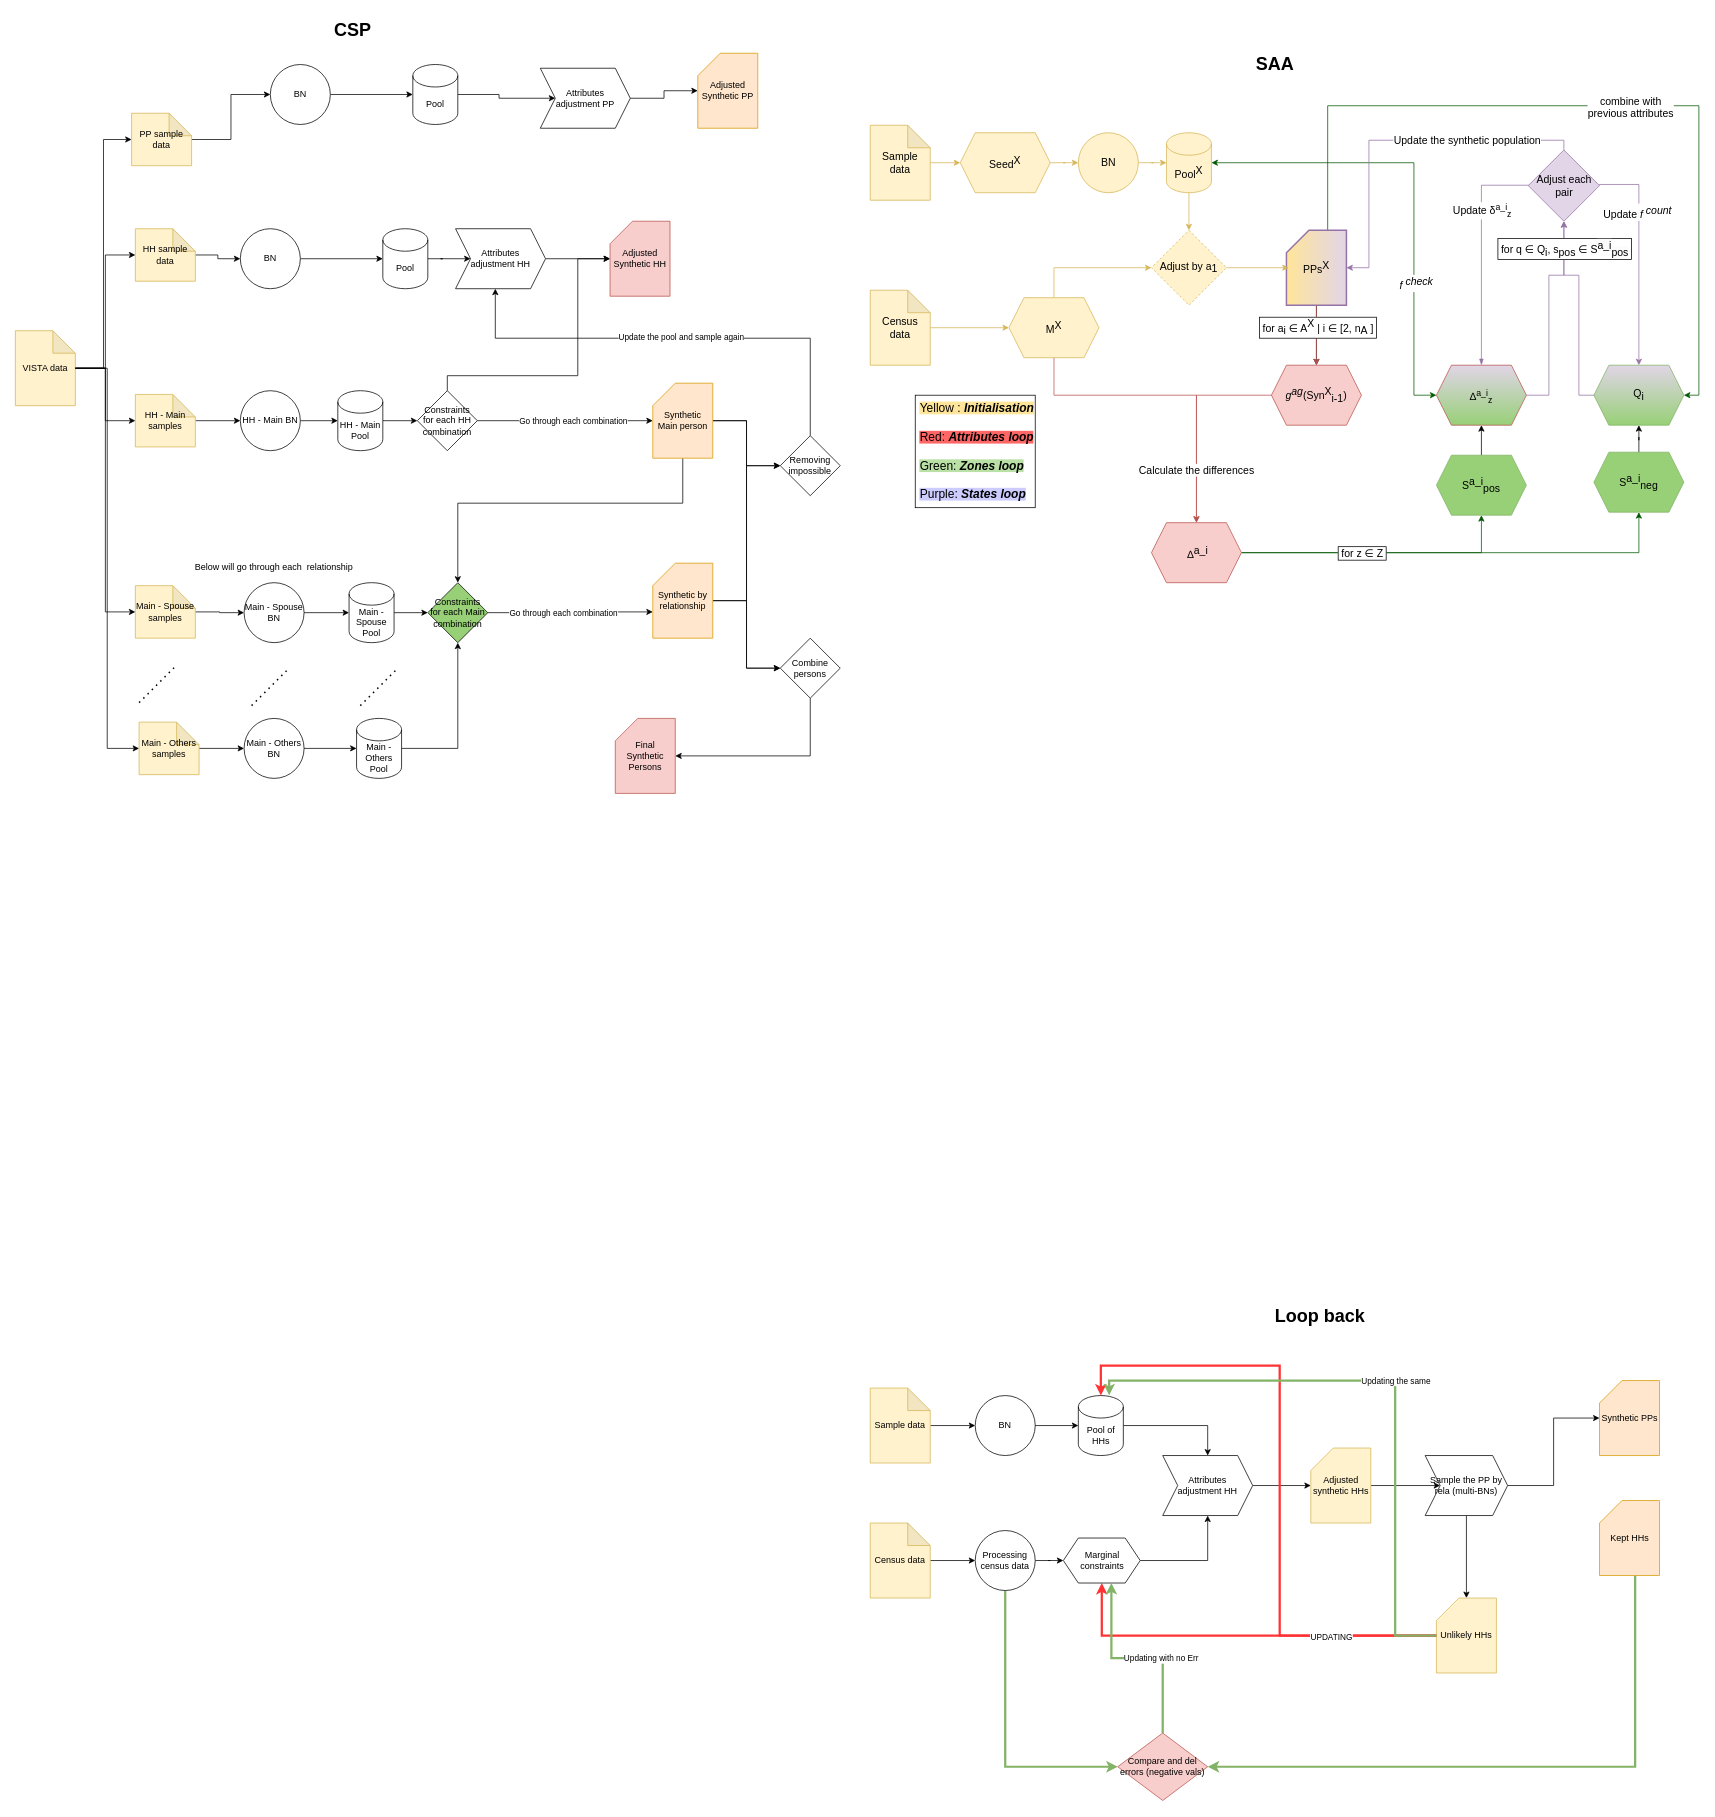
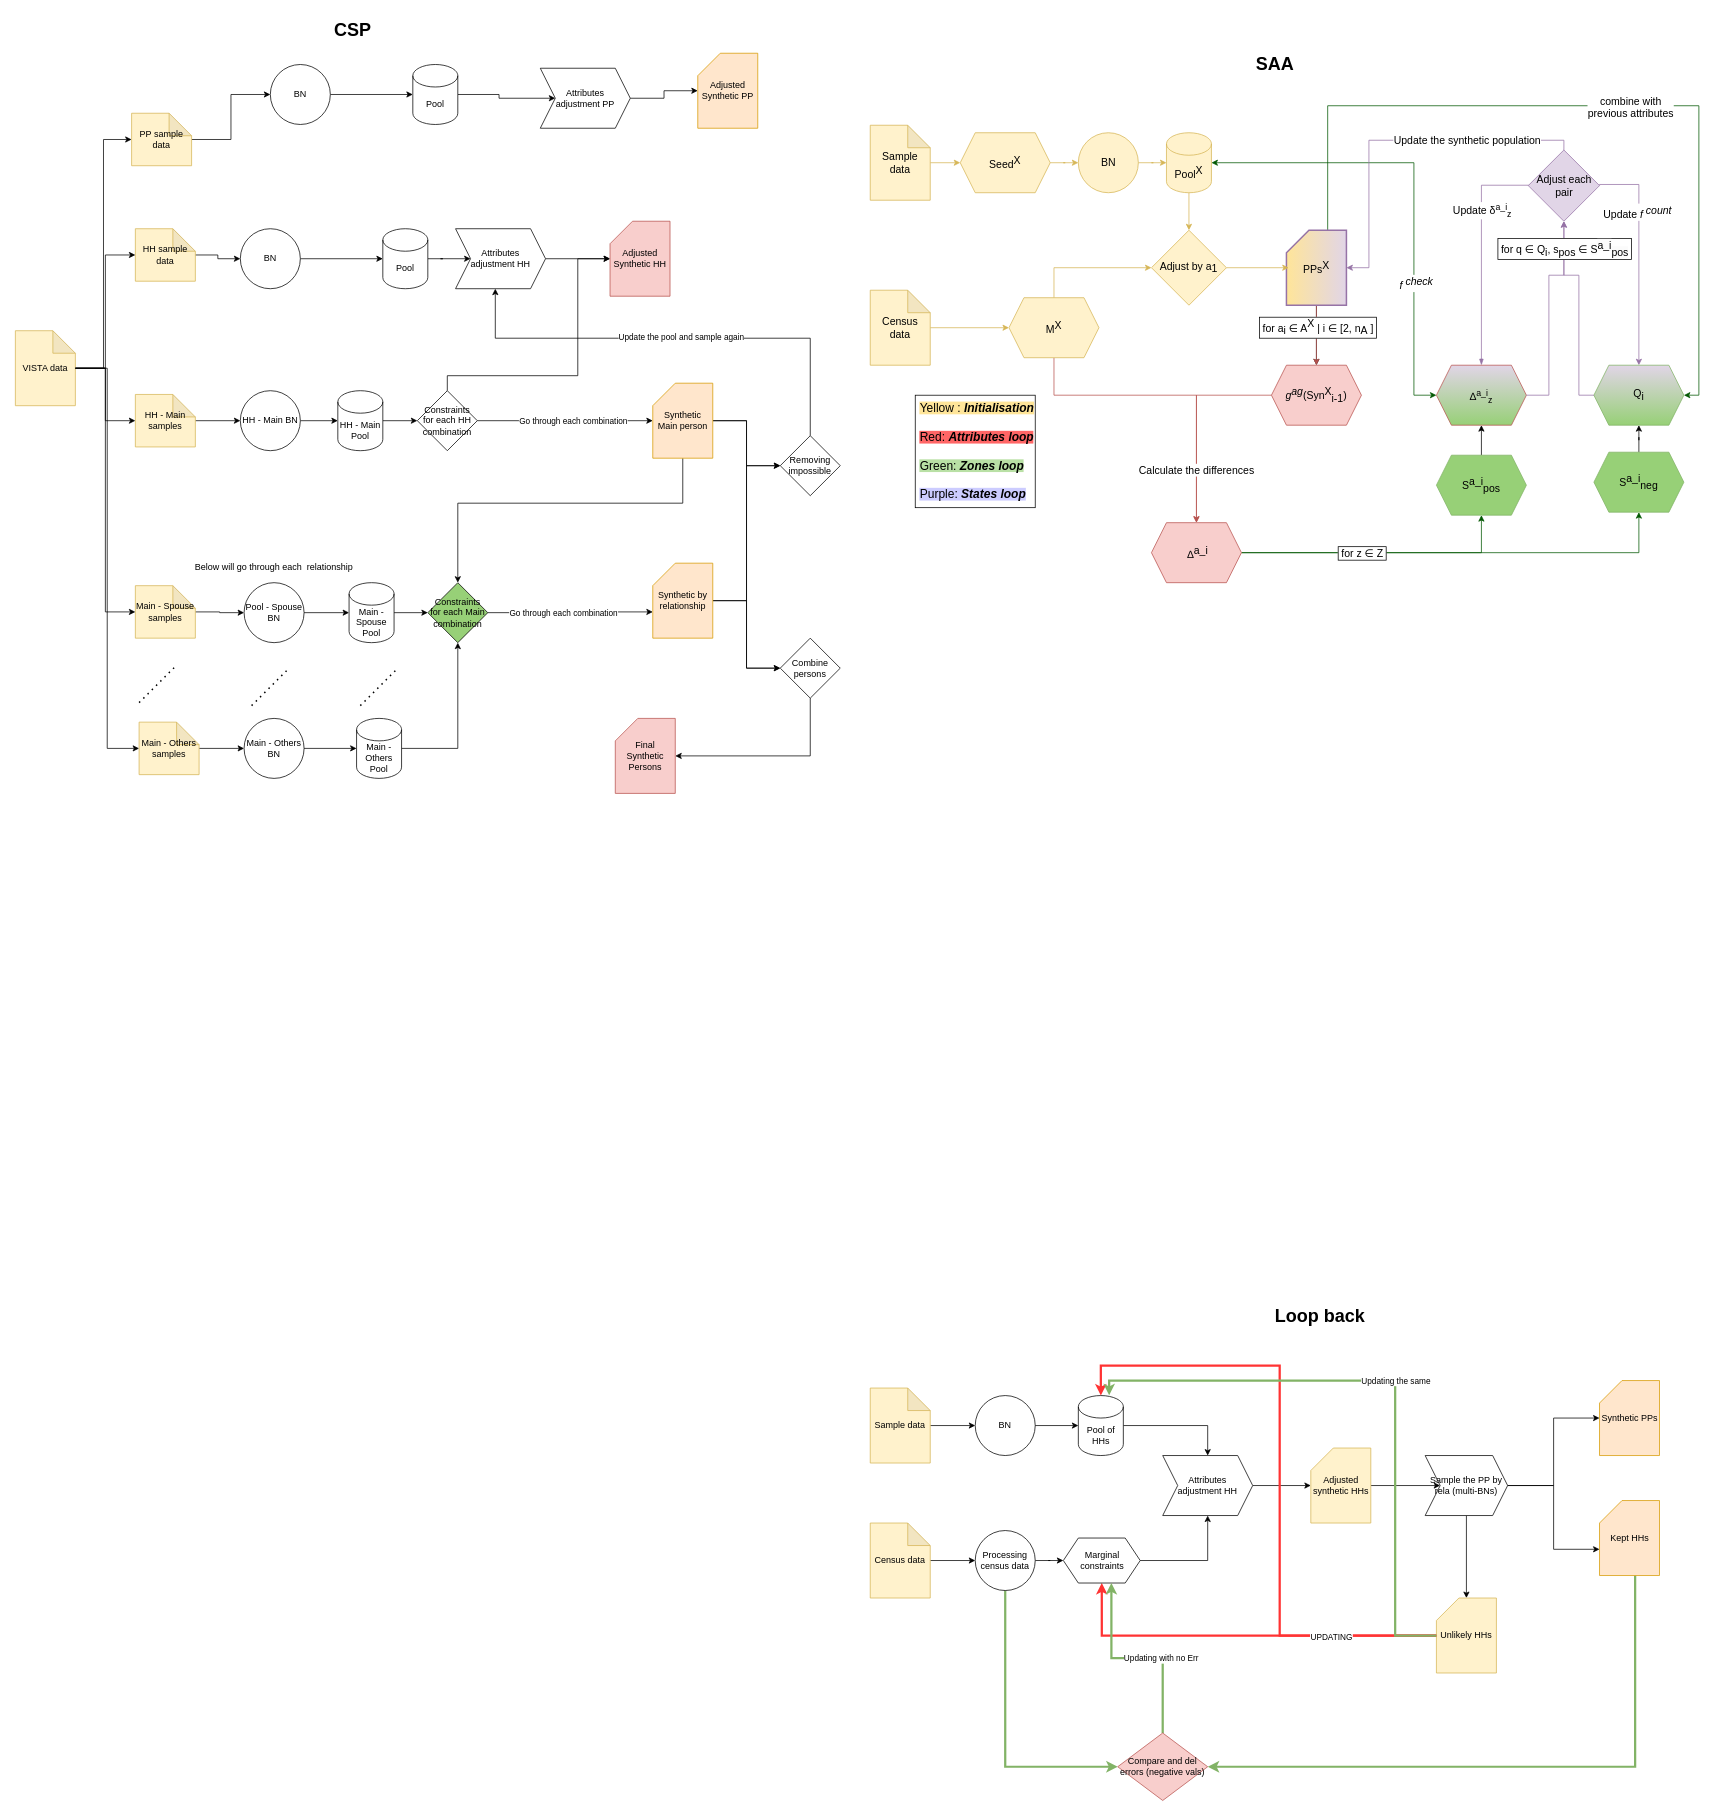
node "Adjust by a1": style dashed -> solid
node "Main - Spouse BN": label "Main - Spouse BN" -> "Pool - Spouse BN"
edge "Sample the PP by rela (multi-BNs)" -> "Kept HHs": added
